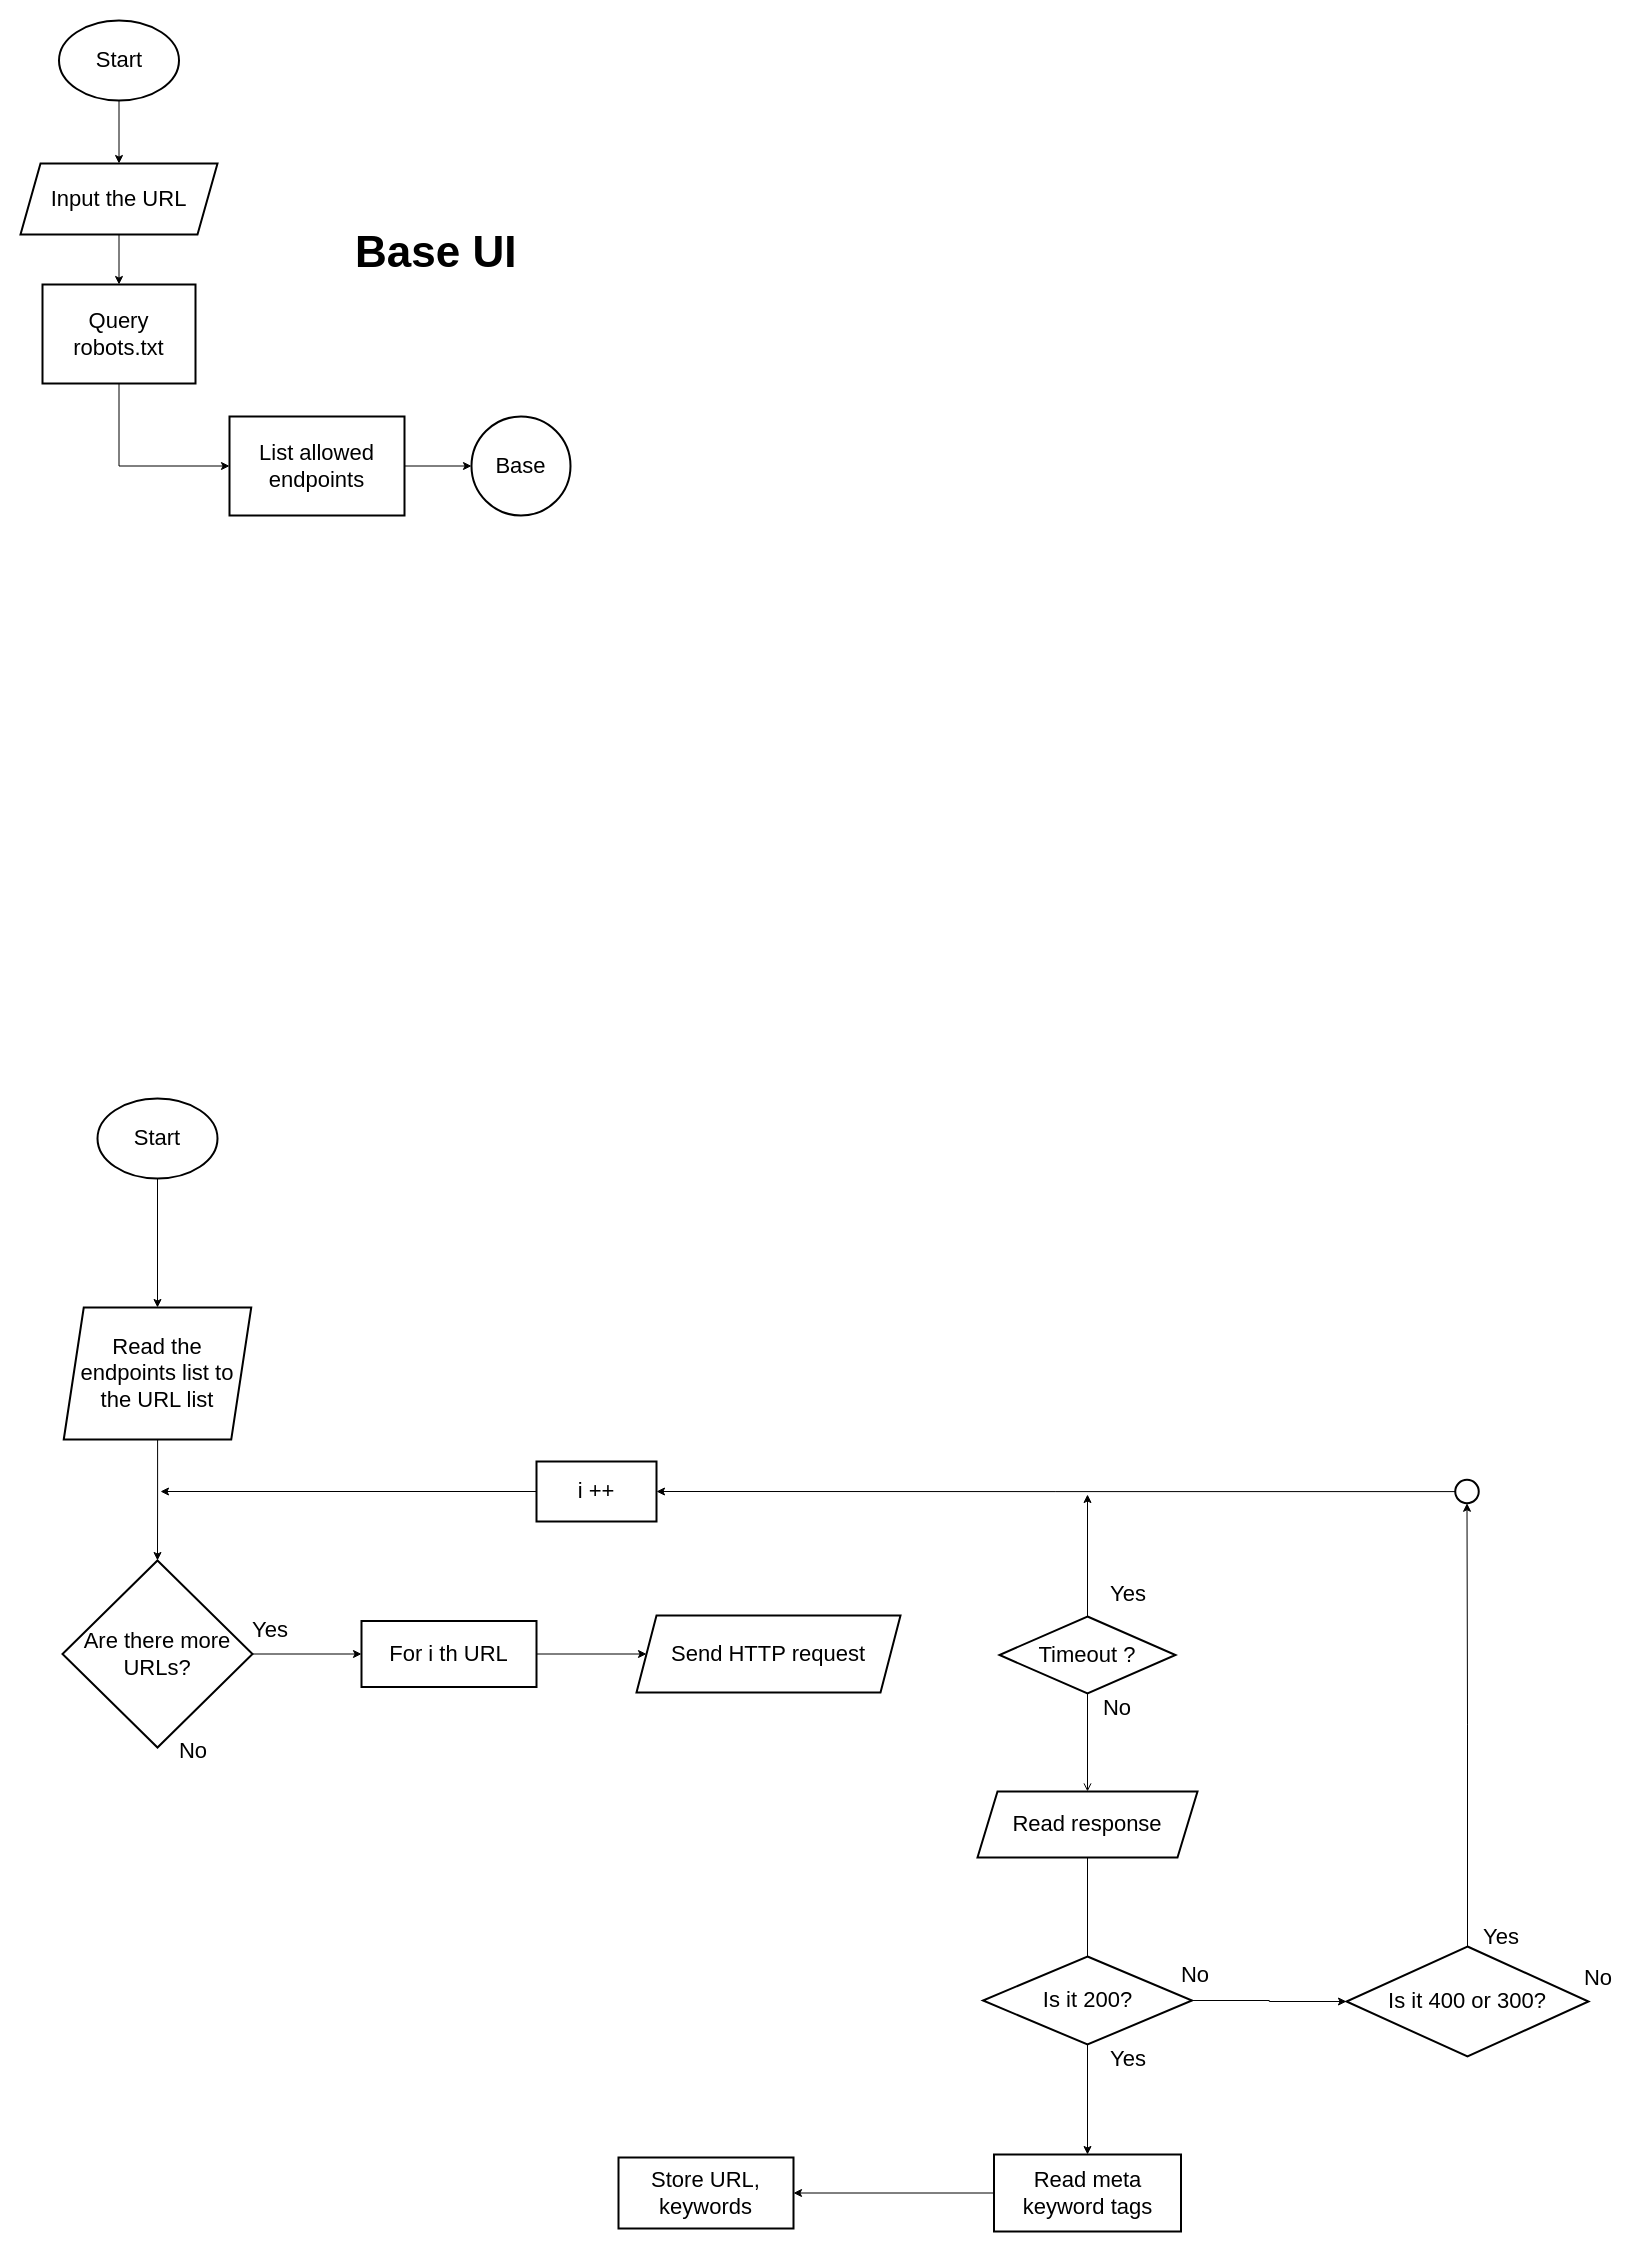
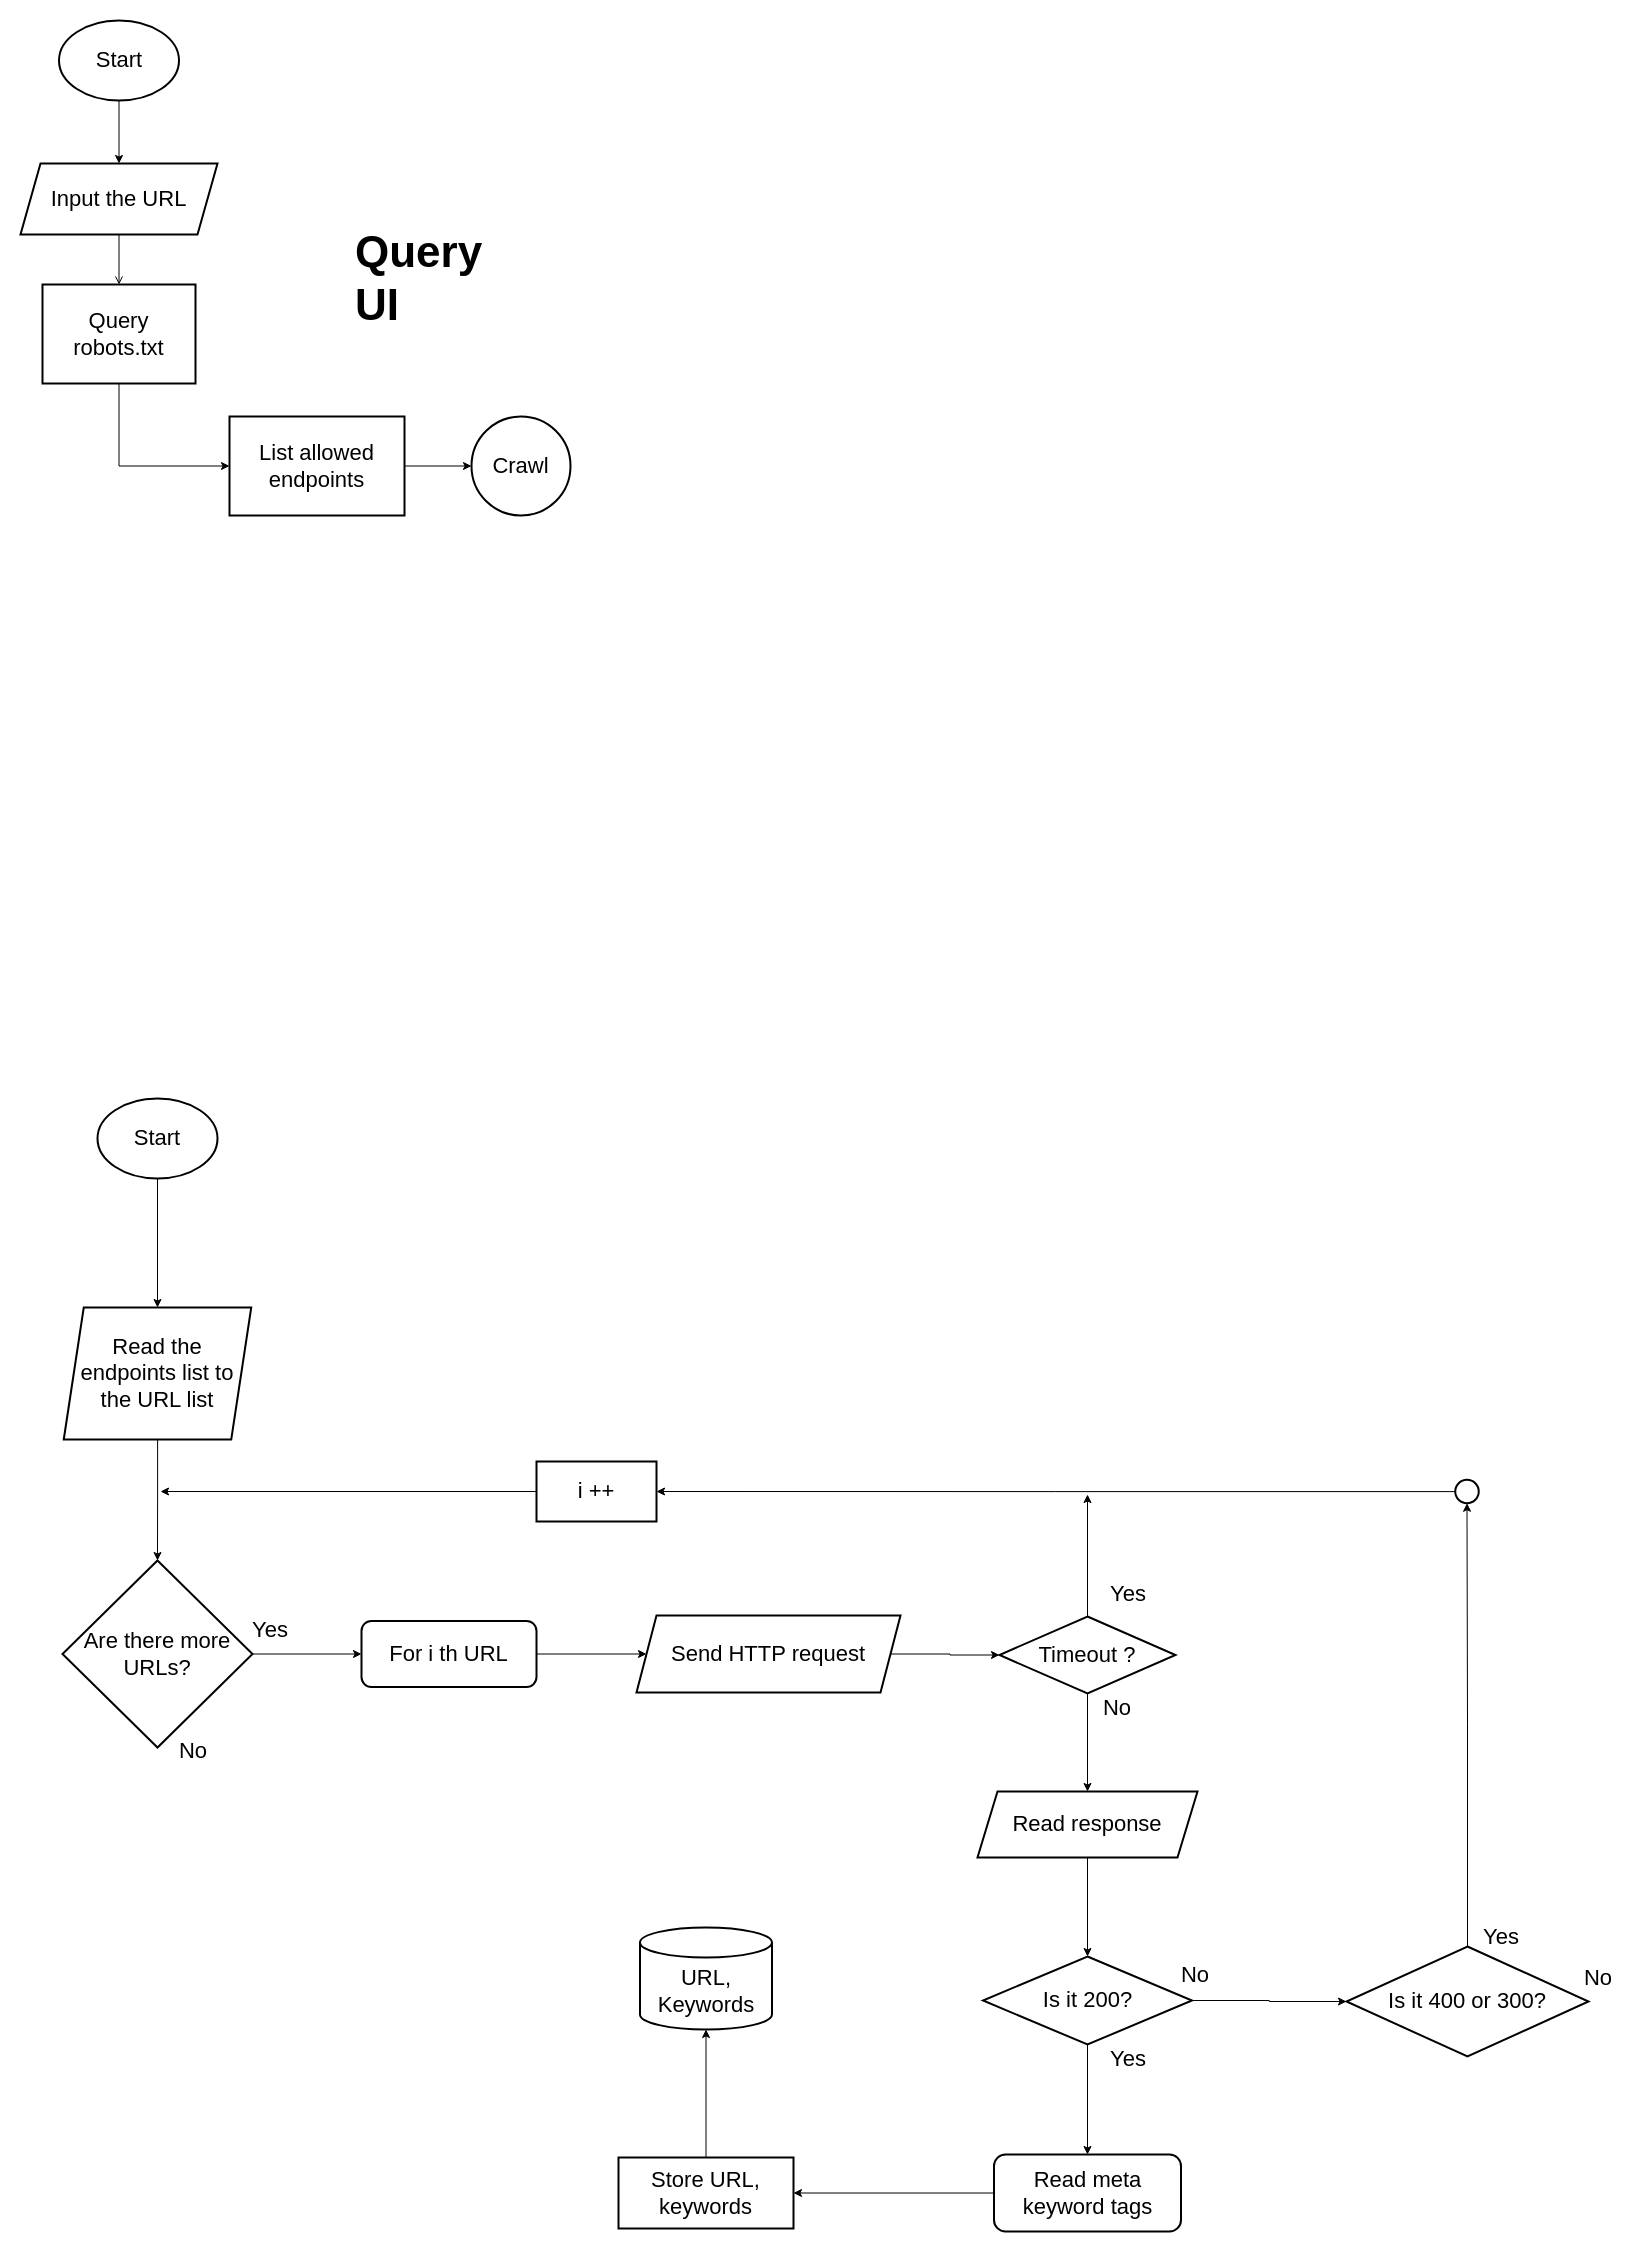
node "Base UI": label "Base UI" -> "Query UI"
edge "Input the URL" -> "Query robots.txt": arrowhead classic -> open
node "Base": label "Base" -> "Crawl"
node "For i th URL": shape rectangle -> rounded rectangle
edge "Send HTTP request" -> "Timeout ?": added
edge "Timeout ?" -> "Read response": arrowhead open -> classic
edge "Read response" -- "Is it 200?": arrowhead none -> classic
node "URL, Keywords": added
edge "Store URL, keywords" -> "URL, Keywords": added
node "Read meta keyword tags": shape rectangle -> rounded rectangle
